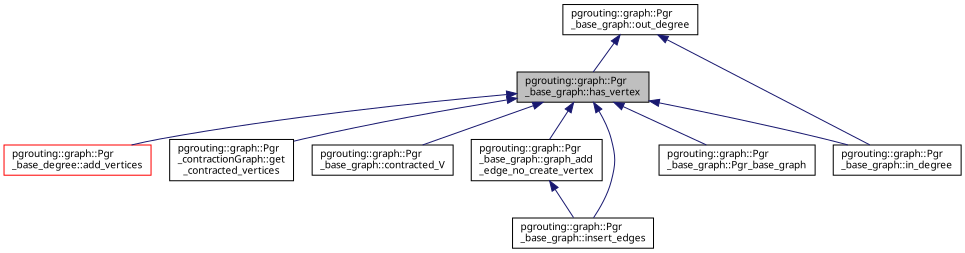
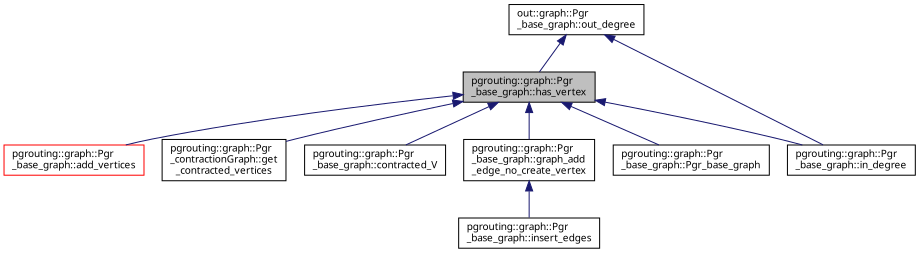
node "pgrouting::graph::Pgr _base_graph::out_degree": label "pgrouting::graph::Pgr _base_graph::out_degree" -> "out::graph::Pgr _base_graph::out_degree"
node "pgrouting::graph::Pgr _base_degree::add_vertices": label "pgrouting::graph::Pgr _base_degree::add_vertices" -> "pgrouting::graph::Pgr _base_graph::add_vertices"
edge "pgrouting::graph::Pgr _base_graph::insert_edges" -> "pgrouting::graph::Pgr _base_graph::has_vertex": removed
